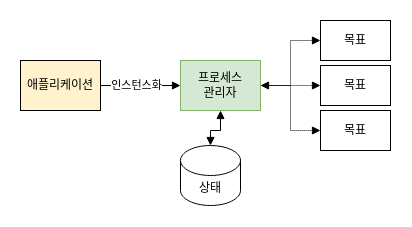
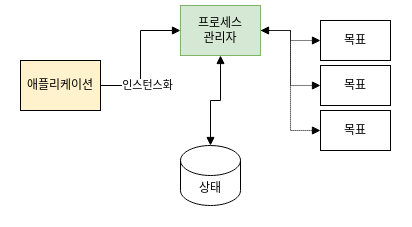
node "프로세스 관리자": moved (221, 86) -> (221, 31)
